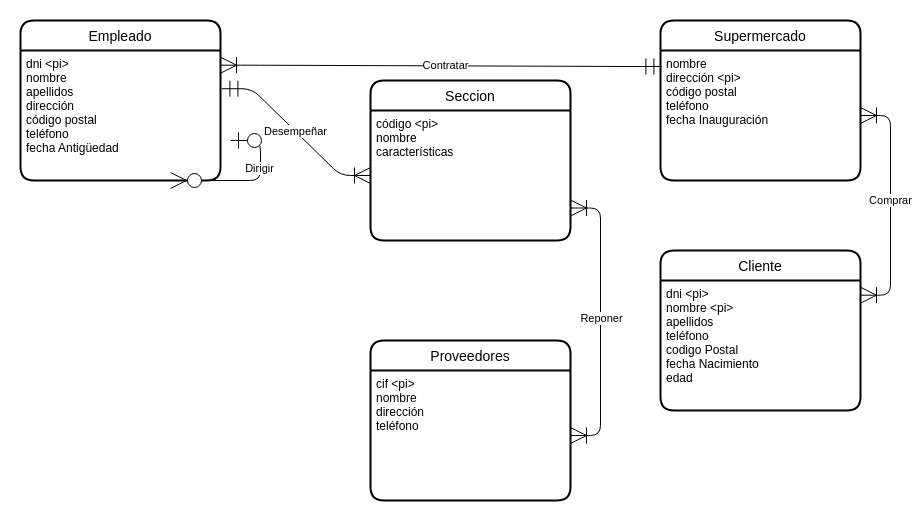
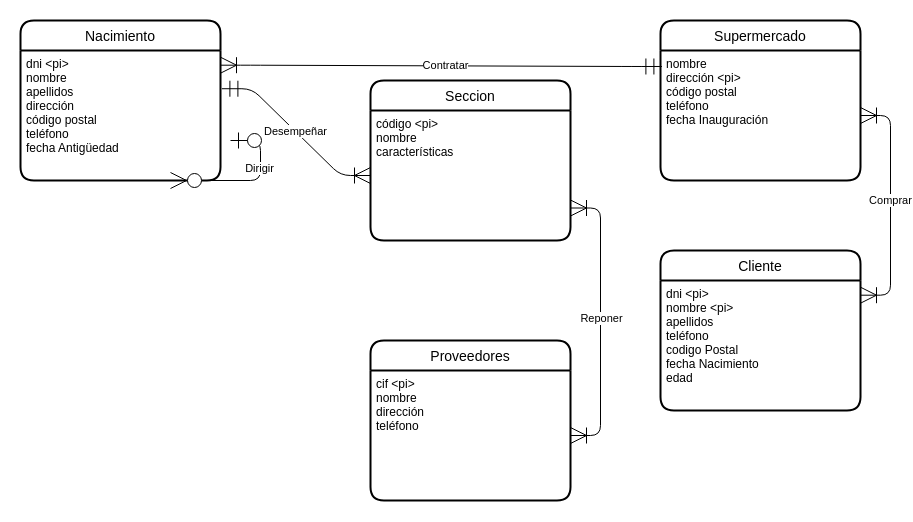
node "Empleado": label "Empleado" -> "Nacimiento"
